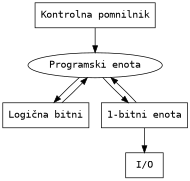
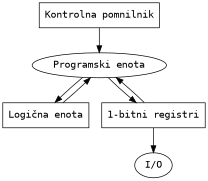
node "Logična bitni": label "Logična bitni" -> "Logična enota"
node "1-bitni enota": label "1-bitni enota" -> "1-bitni registri"
node "I/O": shape box -> ellipse
